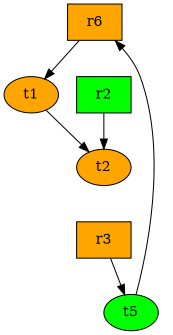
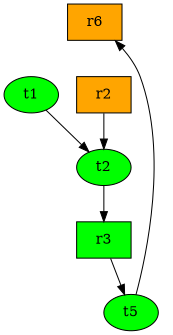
edge "r6" -> "t1": removed
node "t1": fillcolor orange -> green
node "r2": fillcolor green -> orange
node "t2": fillcolor orange -> green
edge "t2" -> "r3": added
node "r3": fillcolor orange -> green
